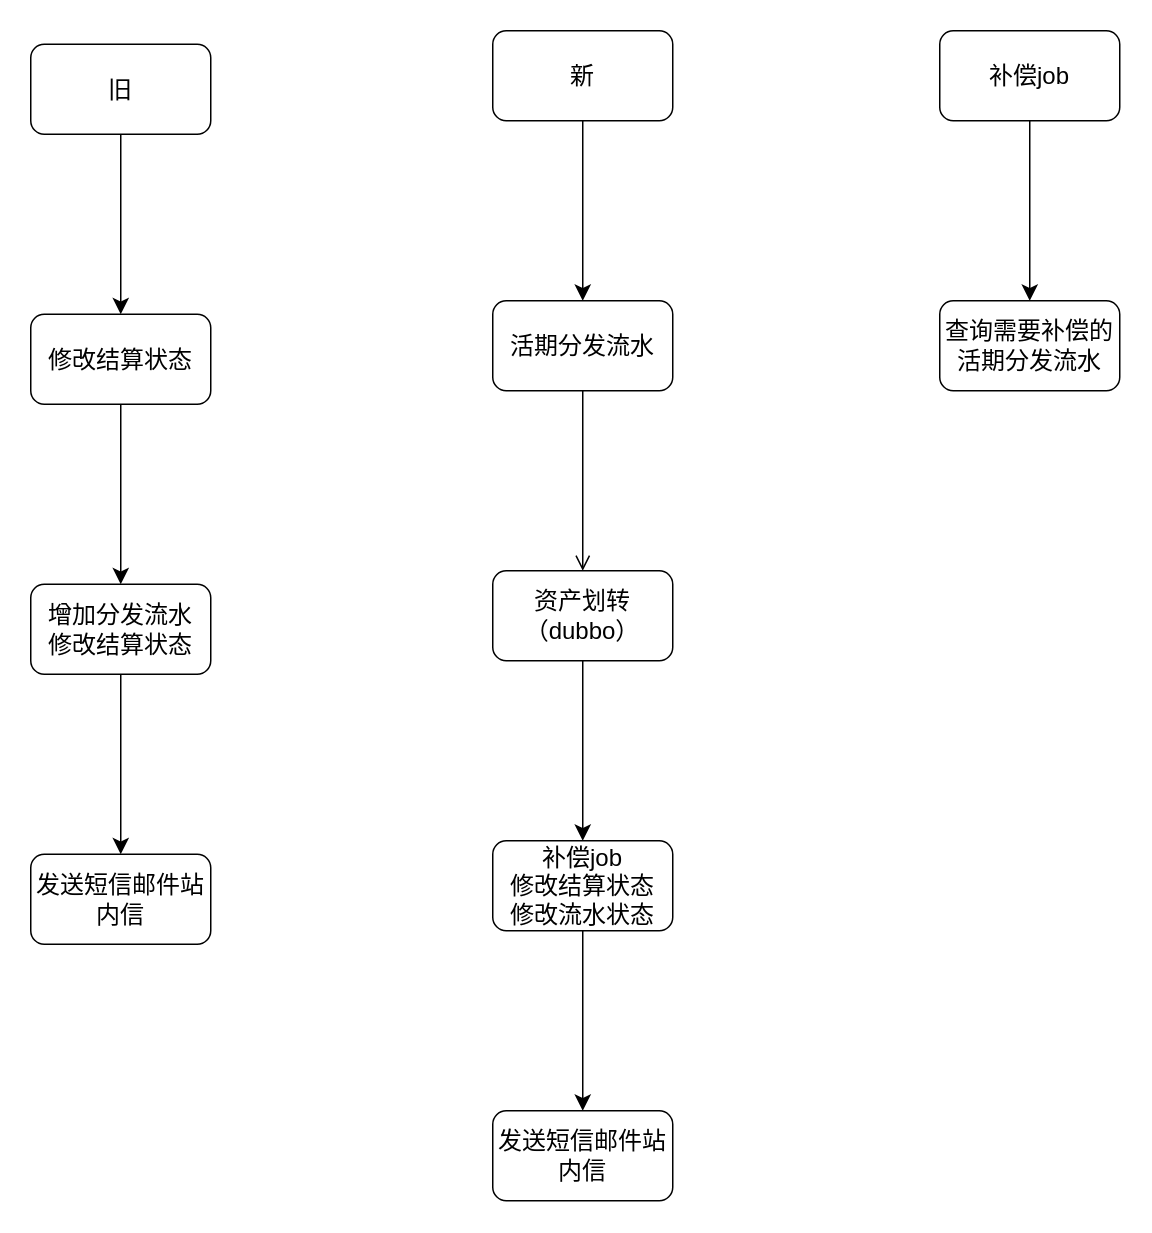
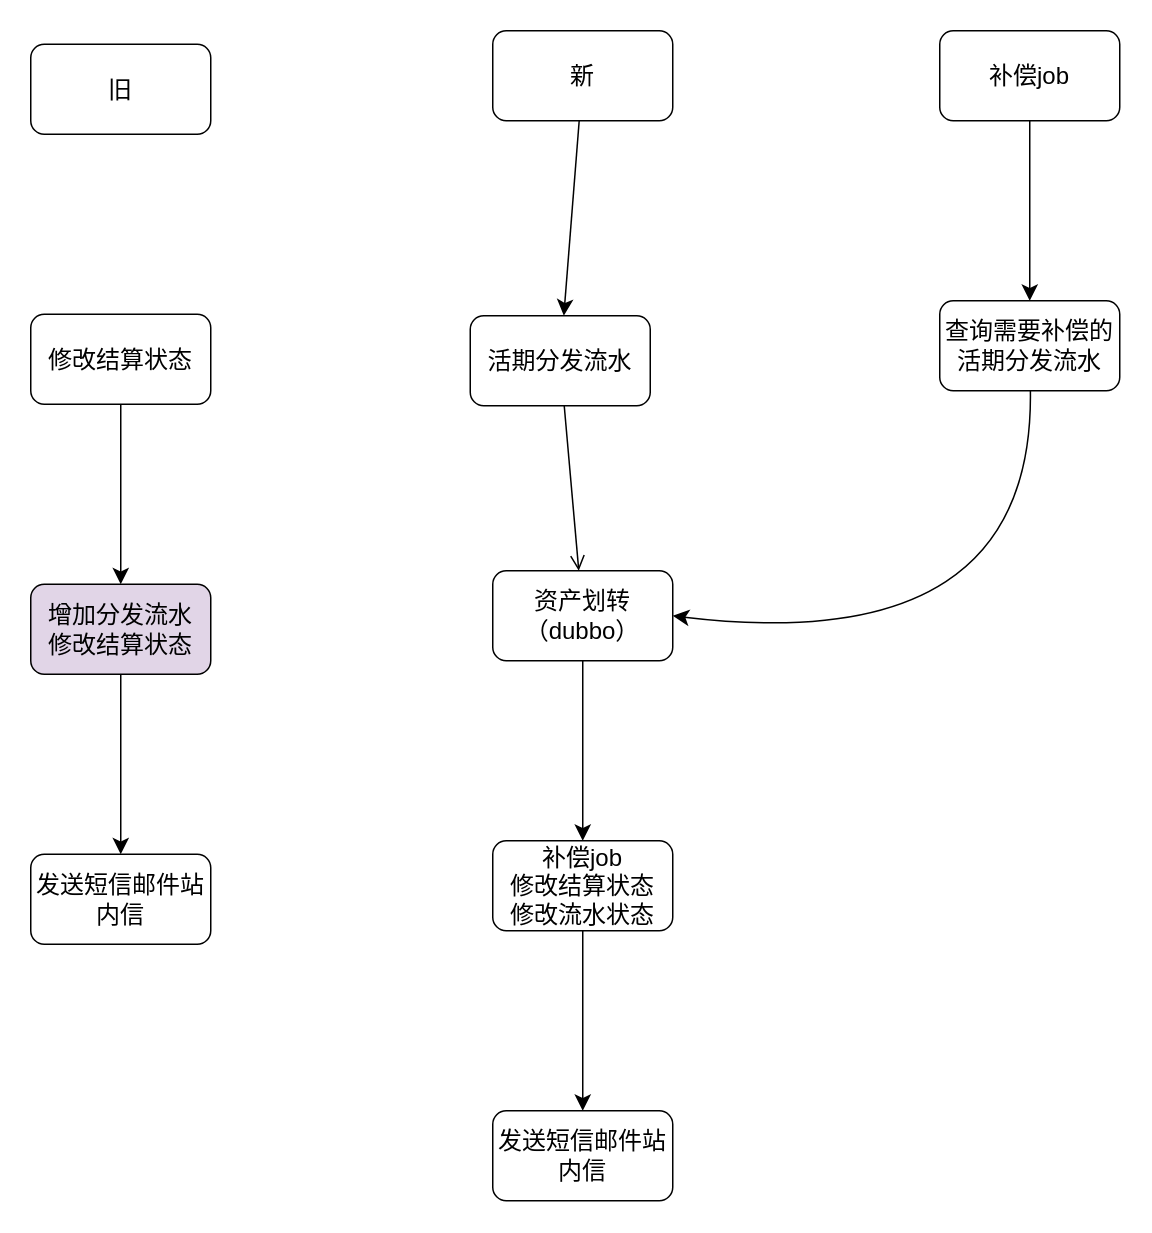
edge "旧" -> "修改结算状态": removed
node "活期分发流水": moved (583, 346) -> (560, 361)
edge "查询需要补偿的活期分发流水" -> "资产划转（dubbo）": added
node "增加分发流水 修改结算状态": fillcolor #ffffff -> #e1d5e7
